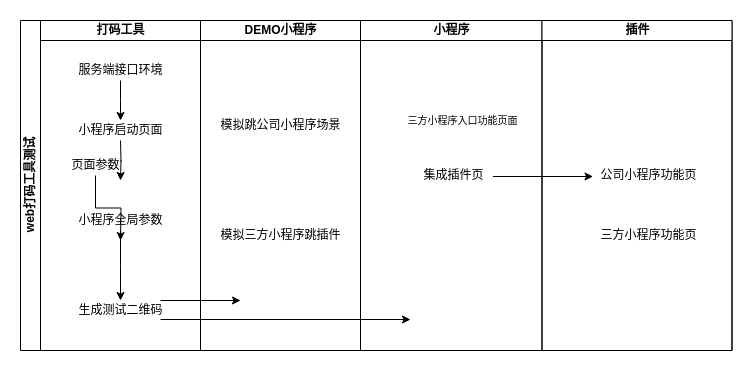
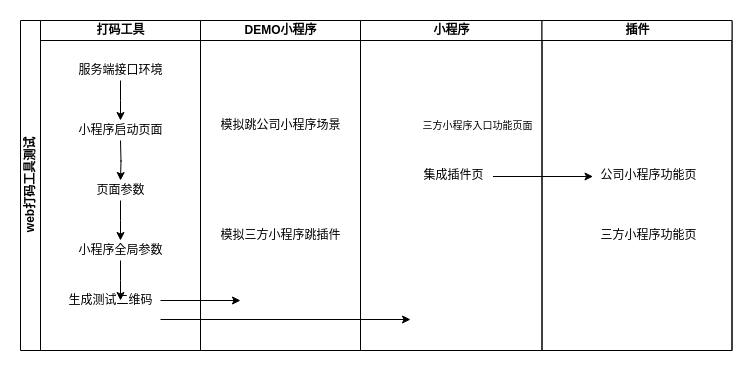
node "三方小程序入口功能页面": moved (462, 121) -> (477, 126)
node "页面参数": moved (96, 166) -> (121, 191)
node "小程序全局参数": moved (121, 221) -> (121, 251)
node "生成测试二维码": moved (121, 311) -> (111, 301)
